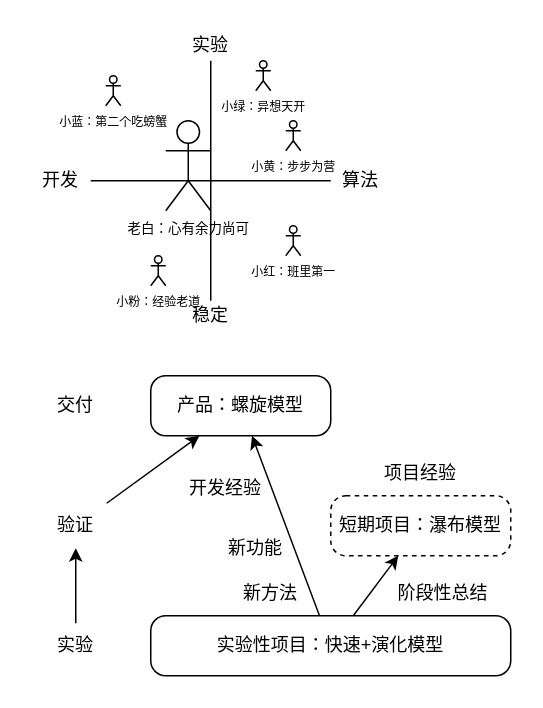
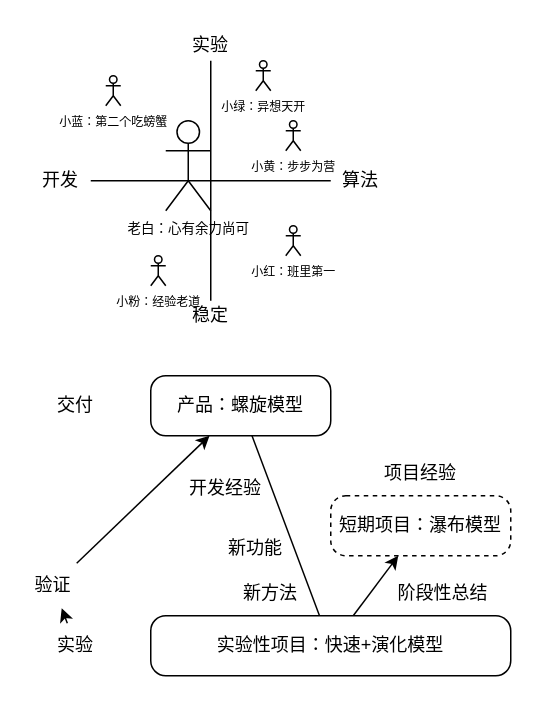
edge "实验性项目：快速+演化模型" -> "产品：螺旋模型": arrowhead classic -> none
node "验证": moved (76, 526) -> (53, 586)
